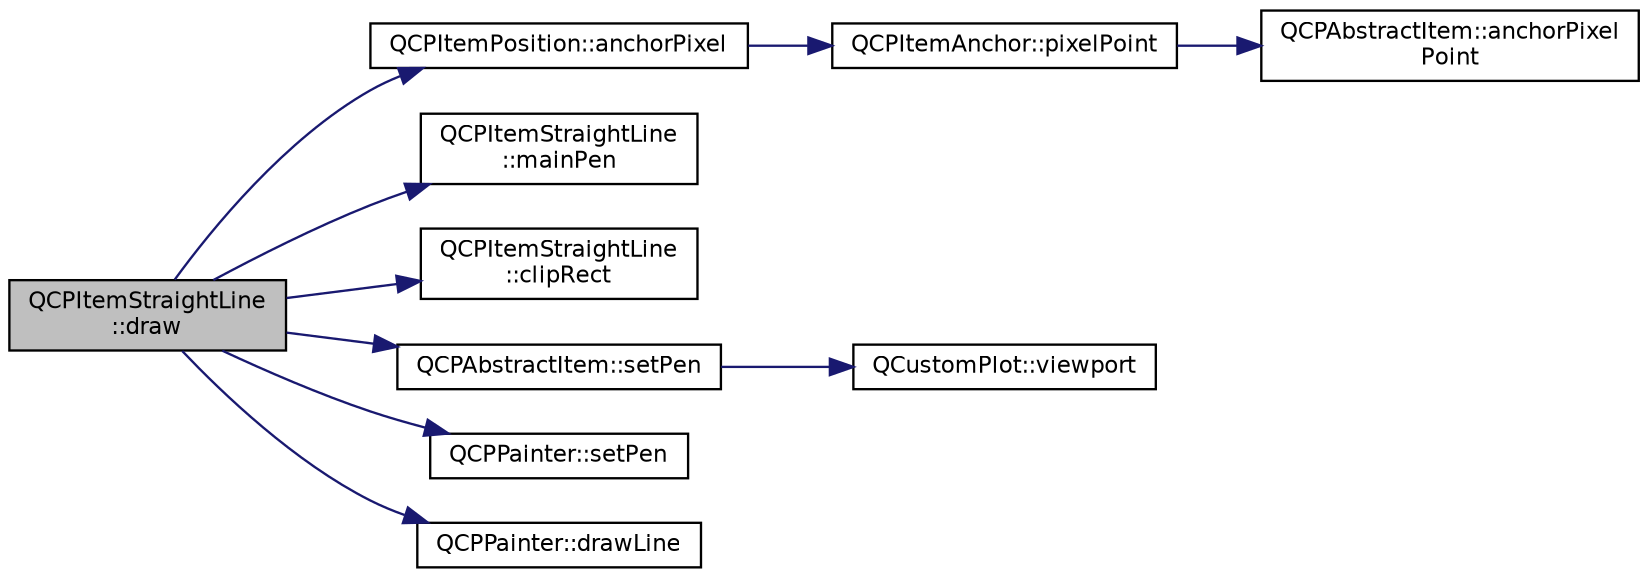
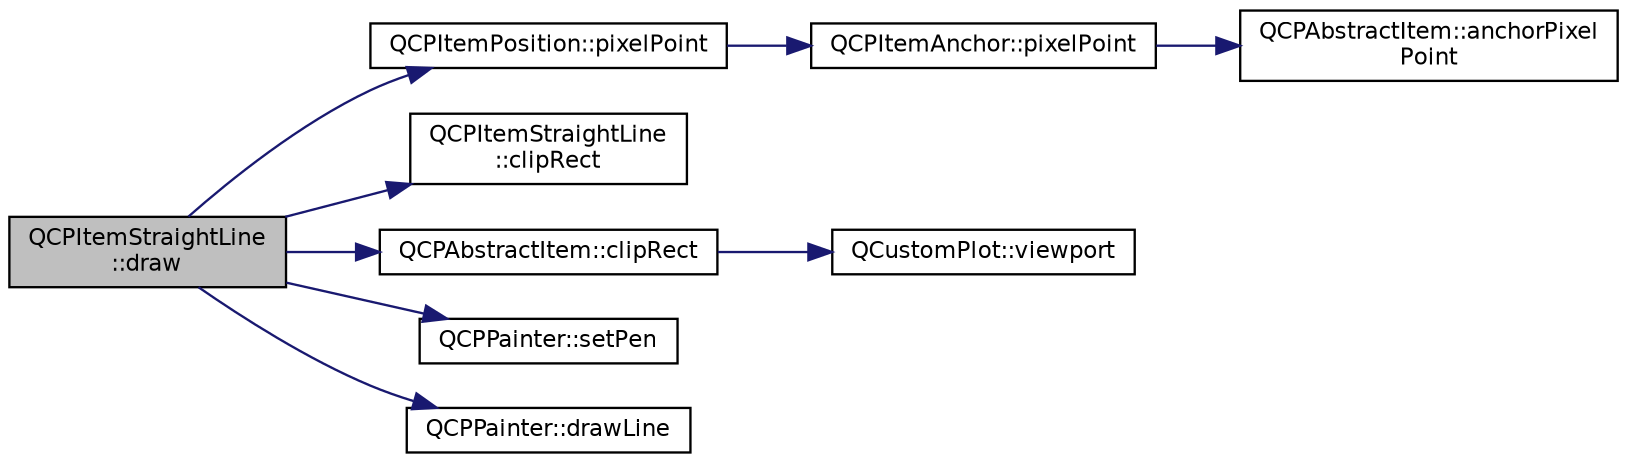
node "QCPItemPosition::anchorPixel": label "QCPItemPosition::anchorPixel" -> "QCPItemPosition::pixelPoint"
node "QCPItemStraightLine ::mainPen": removed
node "QCPAbstractItem::setPen": label "QCPAbstractItem::setPen" -> "QCPAbstractItem::clipRect"
